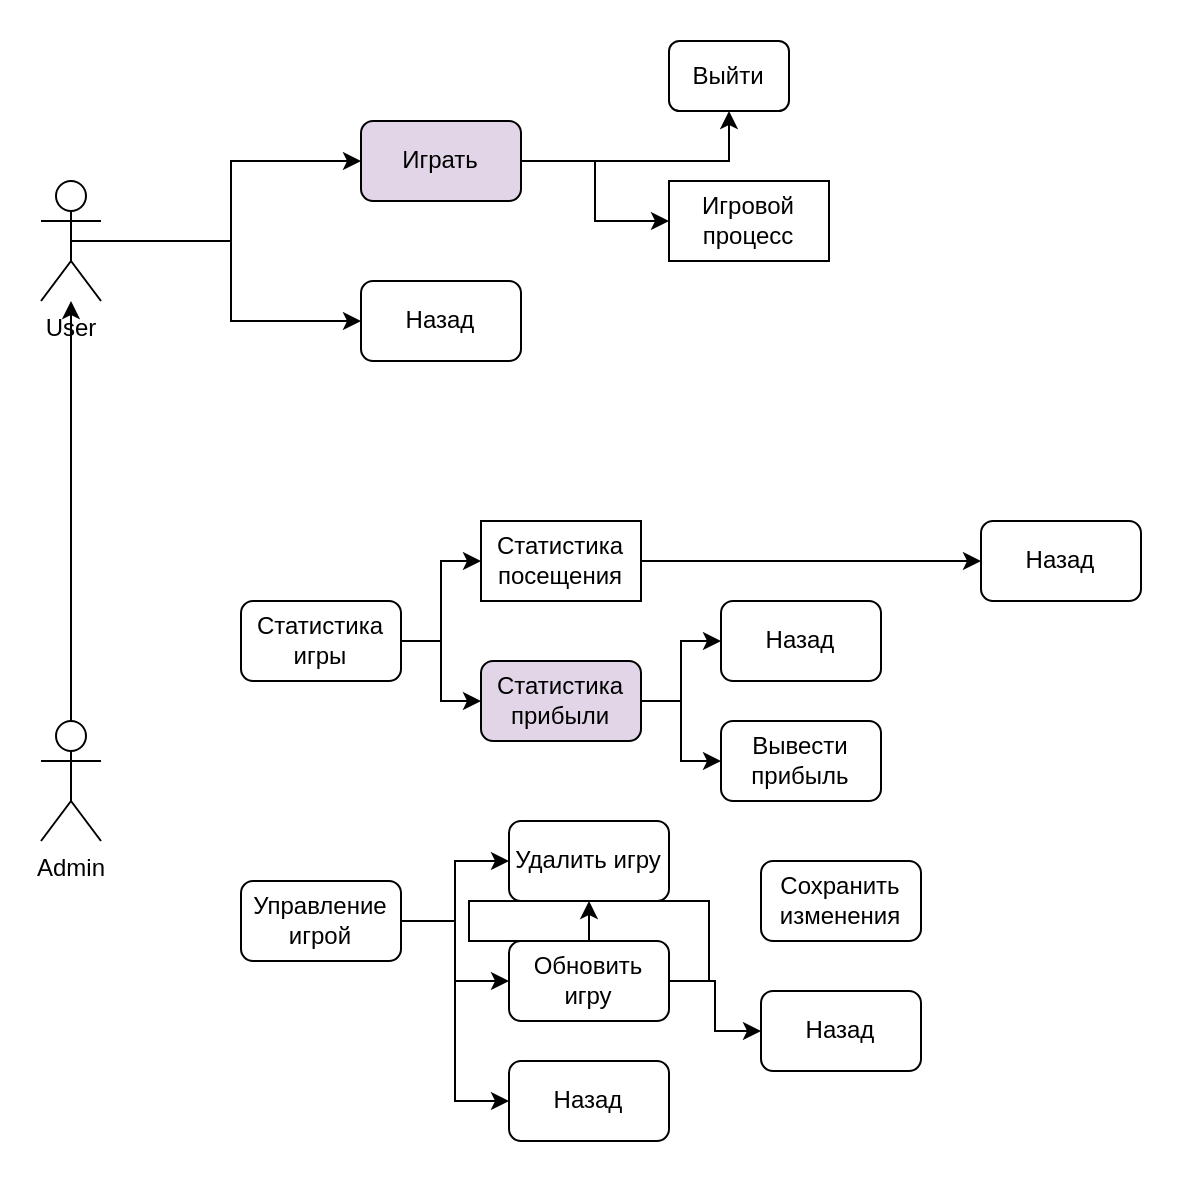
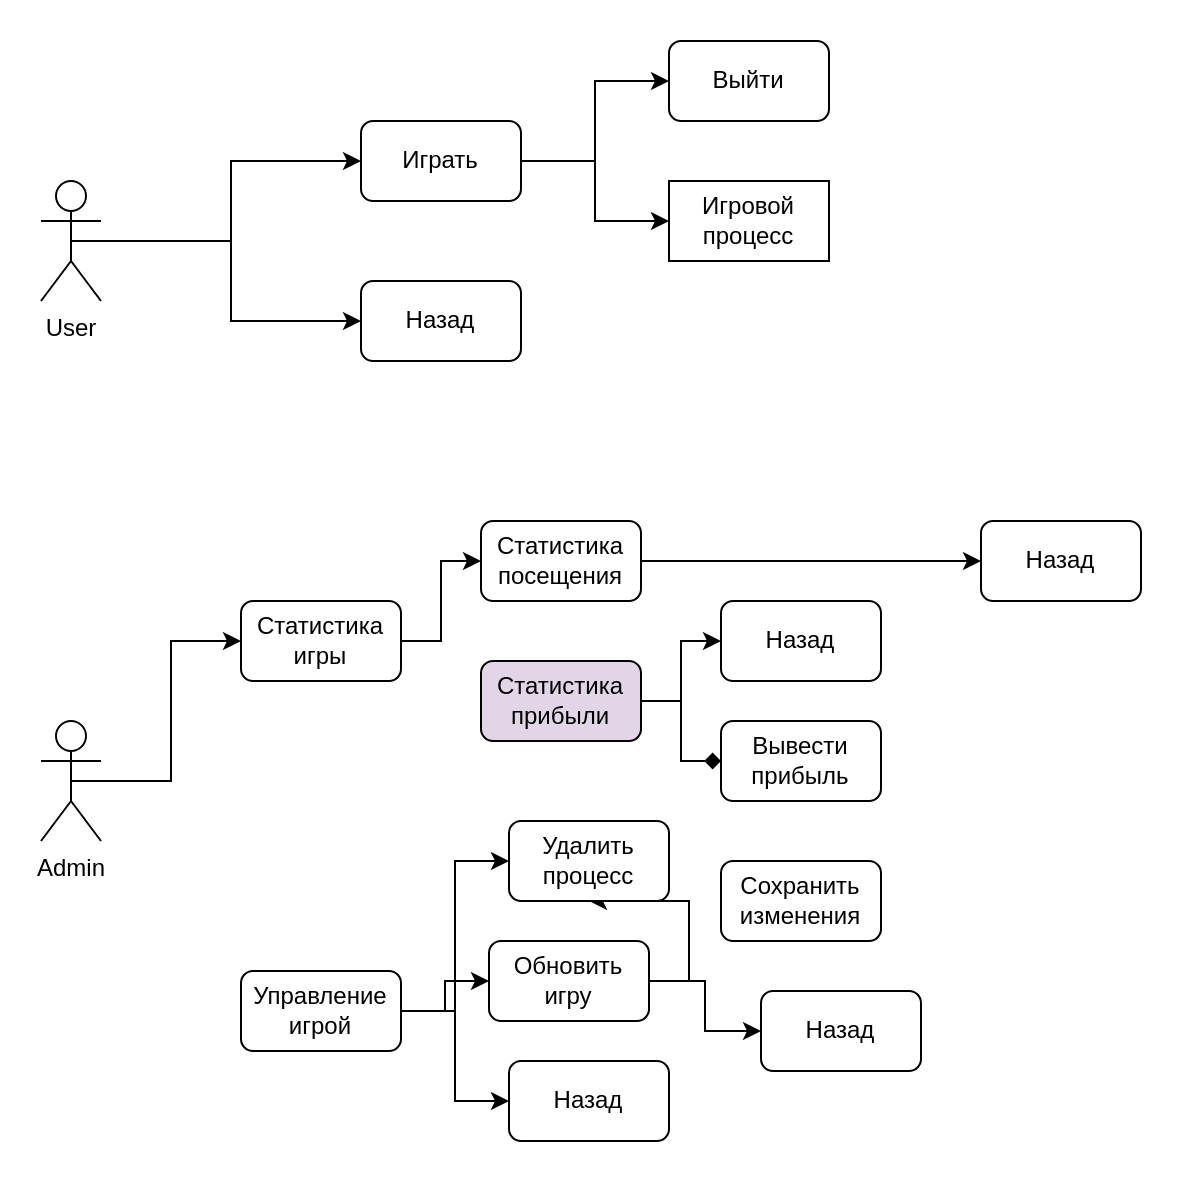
node "Выйти": size 120x70 -> 160x80
node "Играть": fillcolor #e1d5e7 -> #ffffff
edge "Admin" -> "User": now "Admin" -> "Статистика игры"
node "Статистика посещения": shape rectangle -> rounded rectangle
edge "Статистика игры" -> "Статистика прибыли": removed
edge "Статистика прибыли" -> "Вывести прибыль": arrowhead classic -> diamond
node "Удалить игру": label "Удалить игру" -> "Удалить процесс"
node "Сохранить изменения": moved (841, 901) -> (801, 901)
node "Управление игрой": moved (321, 921) -> (321, 1011)
node "Обновить игру": moved (589, 981) -> (569, 981)
